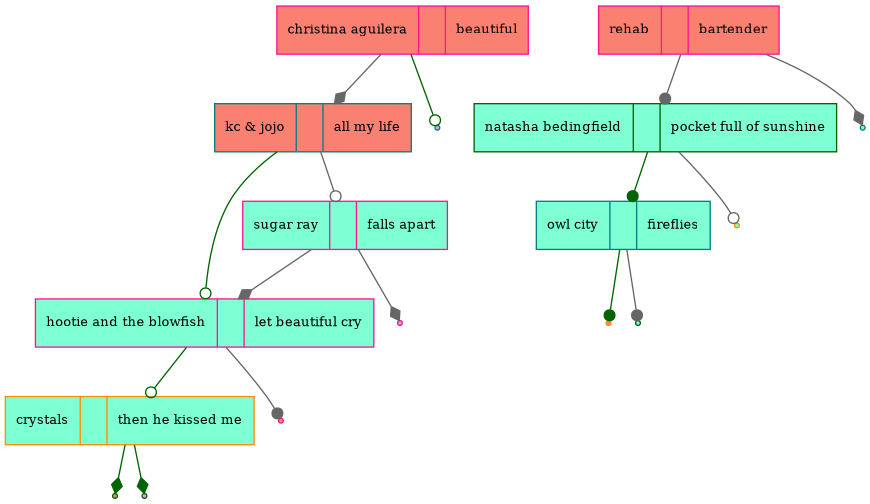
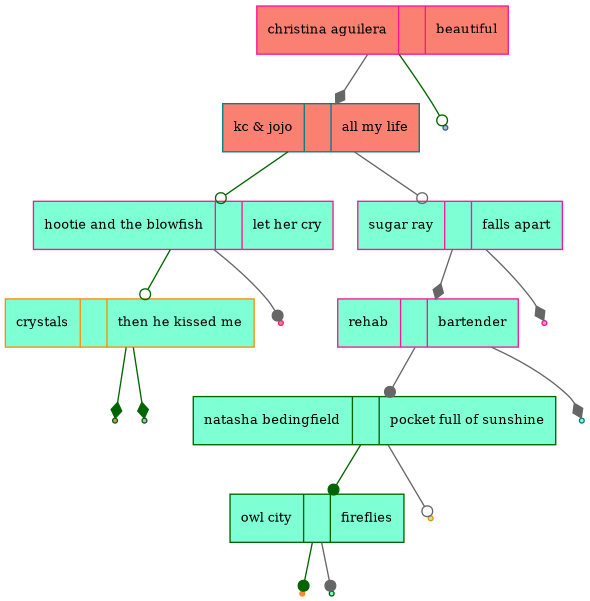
node "rehab": fillcolor salmon -> aquamarine
node "owl city": color teal -> darkgreen
edge "sugar ray" -> "hootie and the blowfish": now "sugar ray" -> "rehab"
node "hootie and the blowfish": text "let beautiful cry" -> "let her cry"
